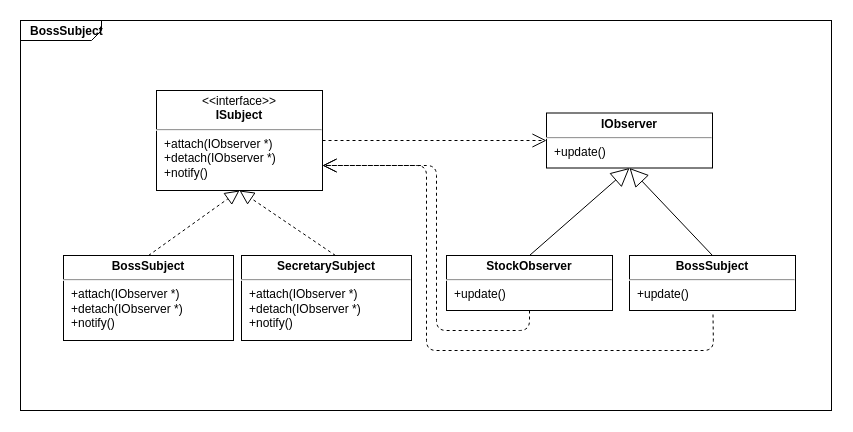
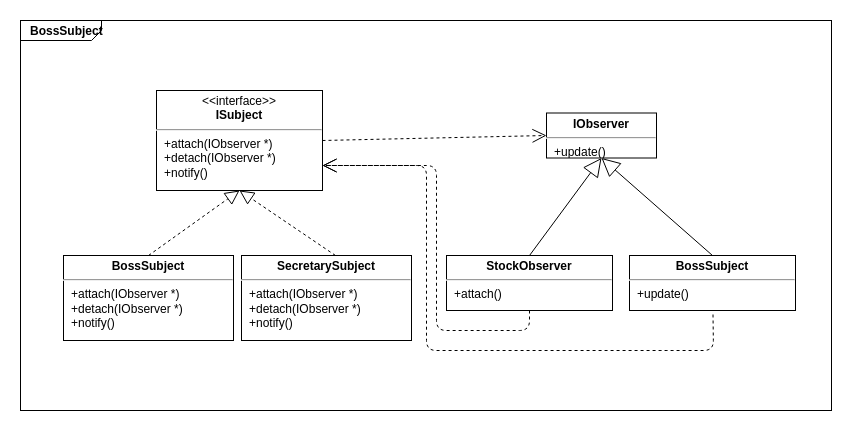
node "IObserver +update()": size 166x55 -> 110x45
node "StockObserver +update()": label "StockObserver +update()" -> "StockObserver +attach()"
